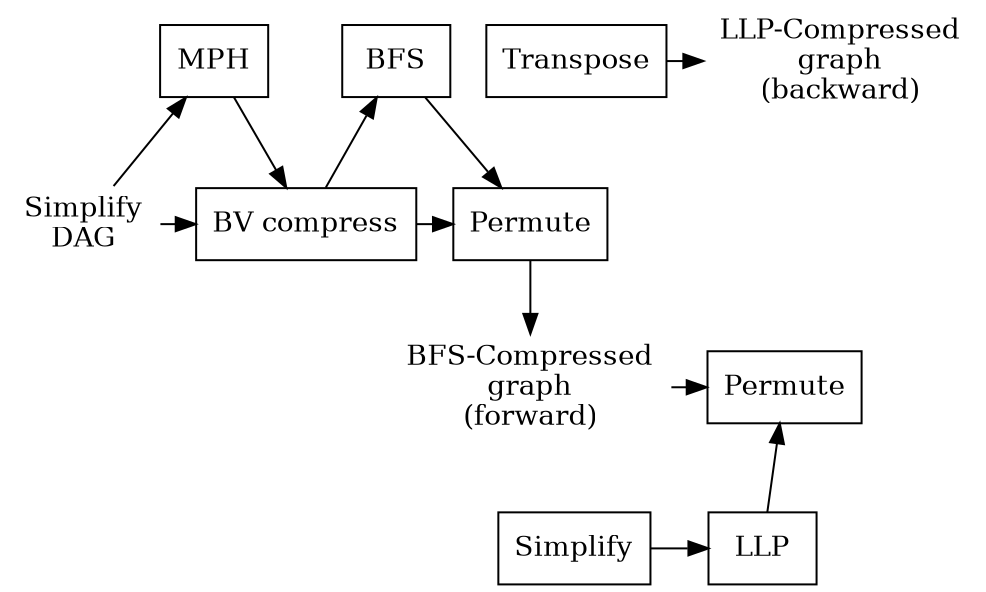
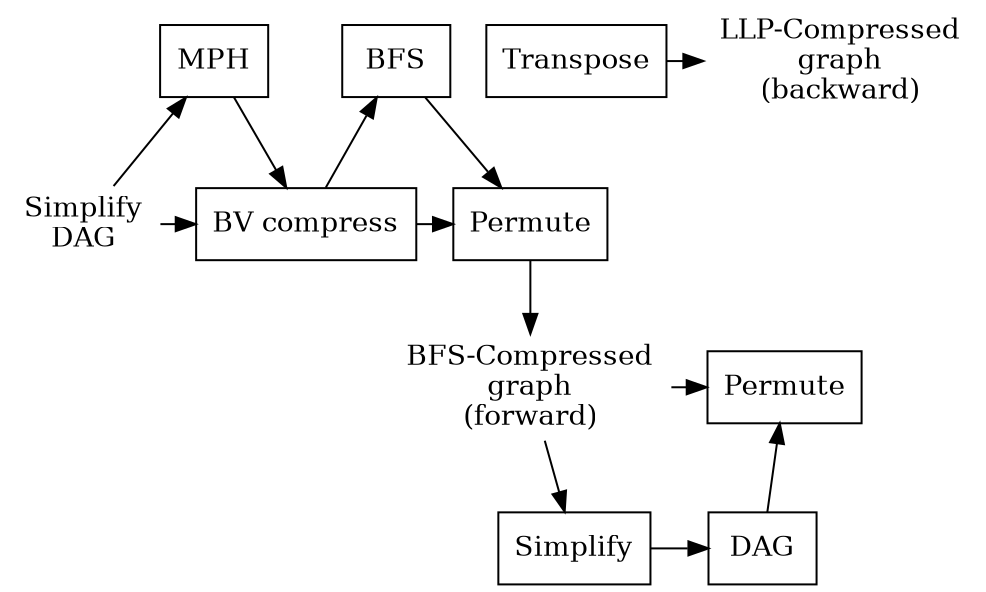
edge "BFS-Compressed graph (forward)" -> "Simplify": added
node "LLP": label "LLP" -> "DAG"
